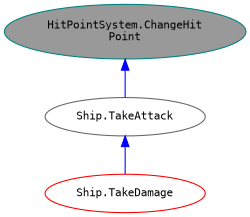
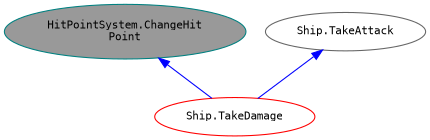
edge "Ship.TakeAttack" -> "HitPointSystem.ChangeHit Point": now "Ship.TakeDamage" -> "HitPointSystem.ChangeHit Point"
